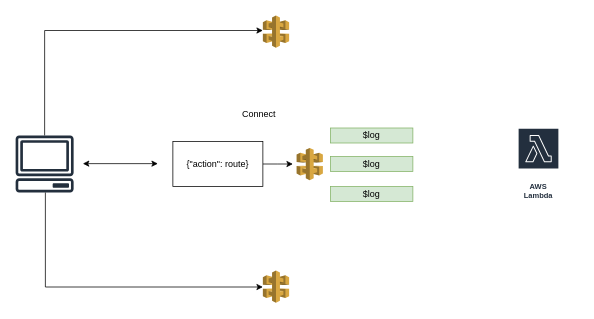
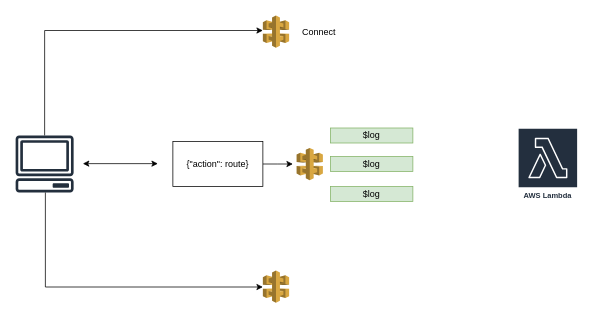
node "Connect": moved (259, 114) -> (319, 32)
node "AWS Lambda": size 41x75 -> 60x75
